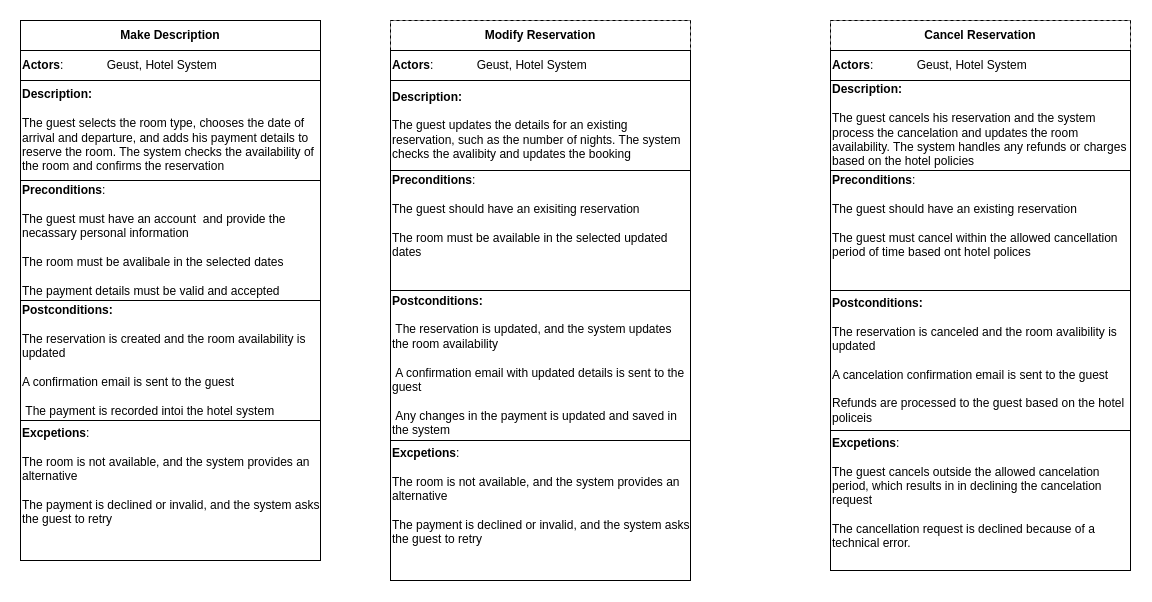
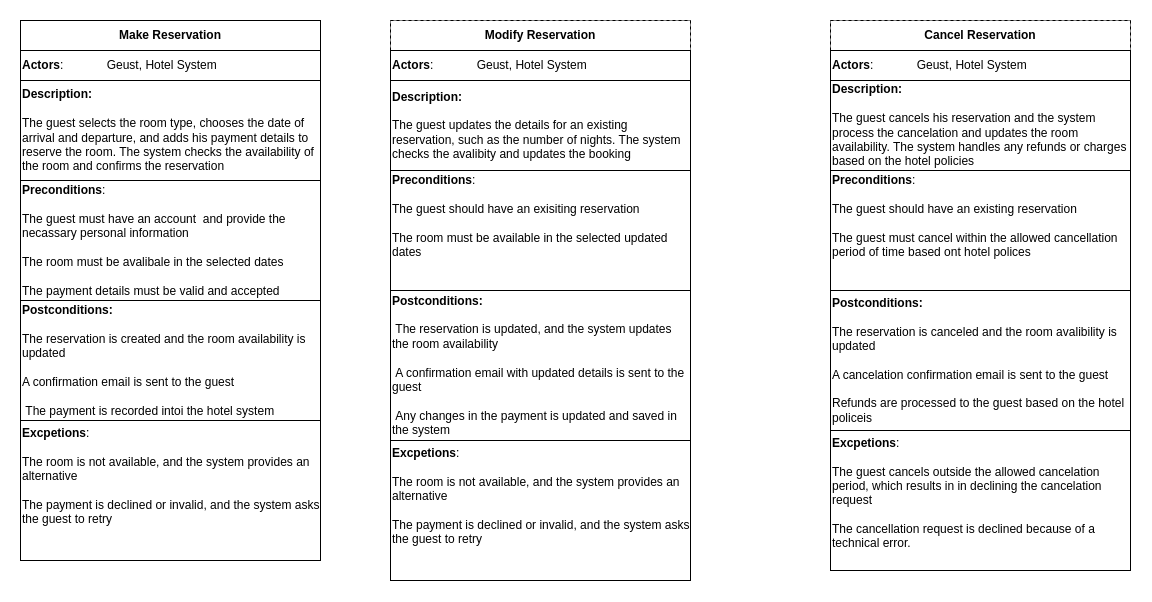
node "Make Description": label "Make Description" -> "Make Reservation"
